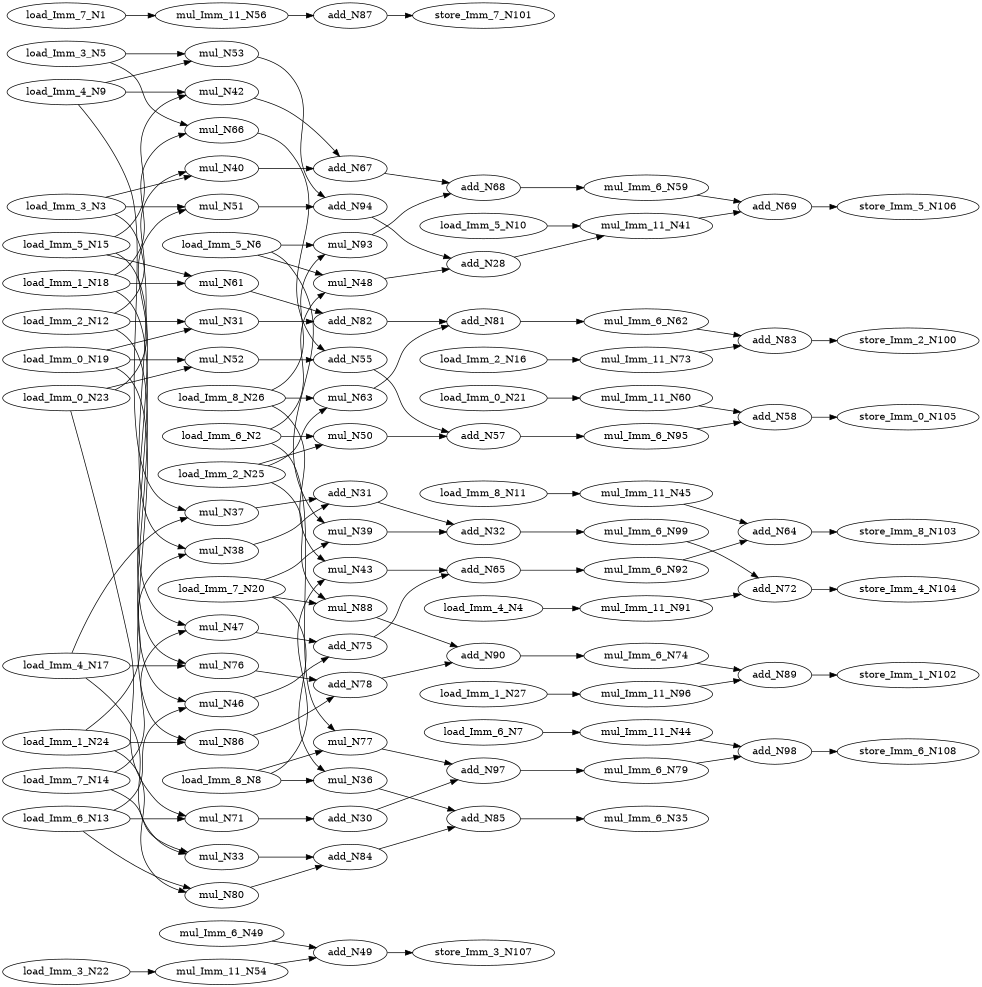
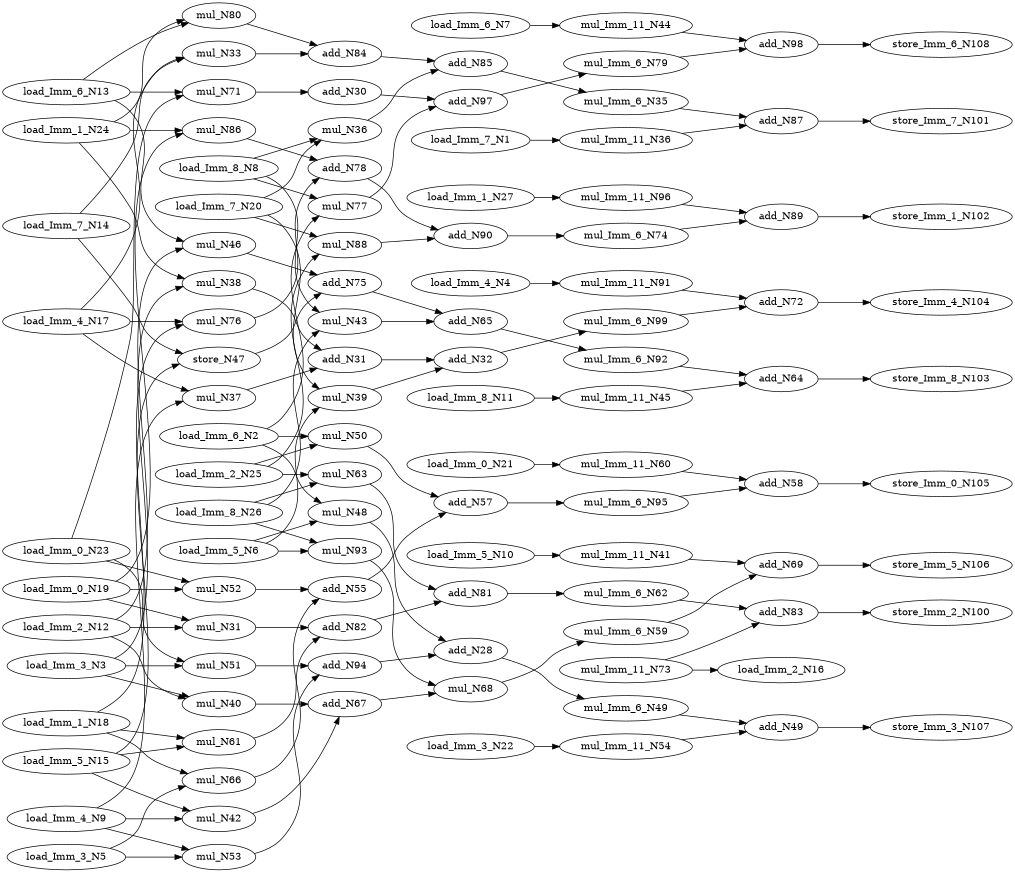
node "mul_Imm_11_N56": label "mul_Imm_11_N56" -> "mul_Imm_11_N36"
edge "mul_Imm_6_N35" -> "add_N87": added
node "add_N68": label "add_N68" -> "mul_N68"
edge "add_N28" -> "mul_Imm_11_N41": now "add_N28" -> "mul_Imm_6_N49"
edge "load_Imm_2_N16" -> "mul_Imm_11_N73": reversed
node "mul_N47": label "mul_N47" -> "store_N47"
